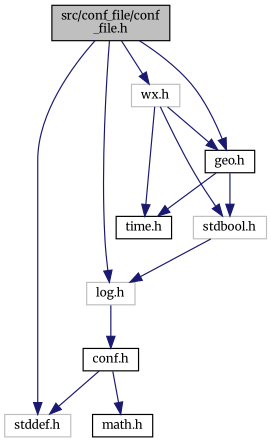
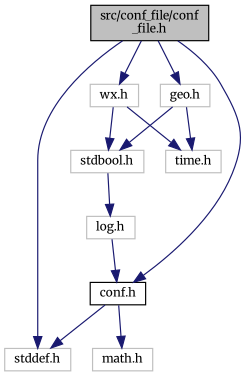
edge "wx.h" -> "geo.h": removed
edge "src/conf_file/conf _file.h" -> "log.h": now "src/conf_file/conf _file.h" -> "conf.h"
node "geo.h": color black -> grey75
node "time.h": color black -> grey75
node "math.h": color black -> grey75
